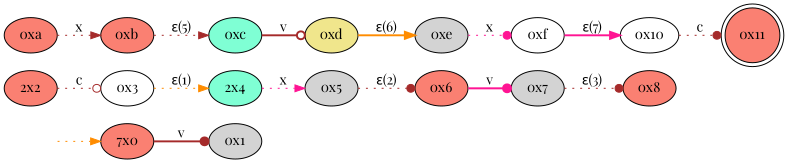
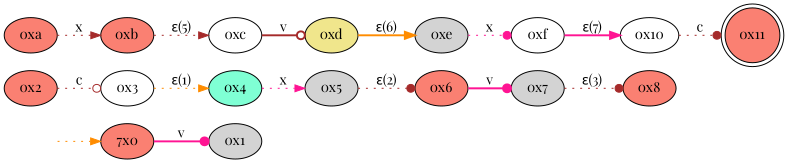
node "0xc": fillcolor aquamarine -> white
node "2x2": label "2x2" -> "0x2"
node "2x4": label "2x4" -> "0x4"
edge "7x0" -> "0x1": color brown -> deeppink
